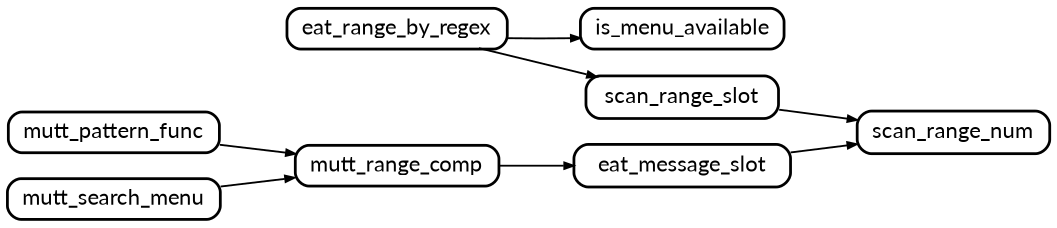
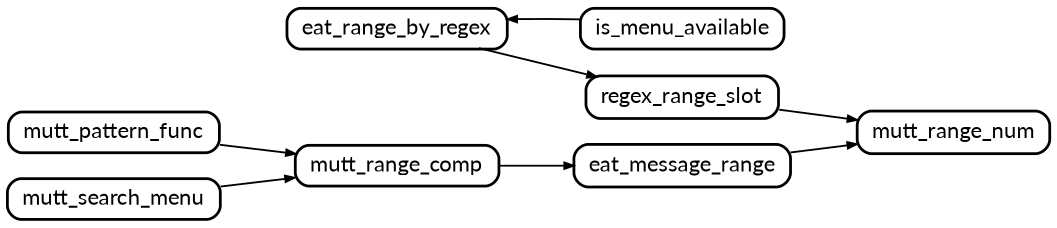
edge "eat_range_by_regex" -> "is_menu_available": reversed
node "scan_range_slot": label "scan_range_slot" -> "regex_range_slot"
node "scan_range_num": label "scan_range_num" -> "mutt_range_num"
node "eat_message_slot": label "eat_message_slot" -> "eat_message_range"
